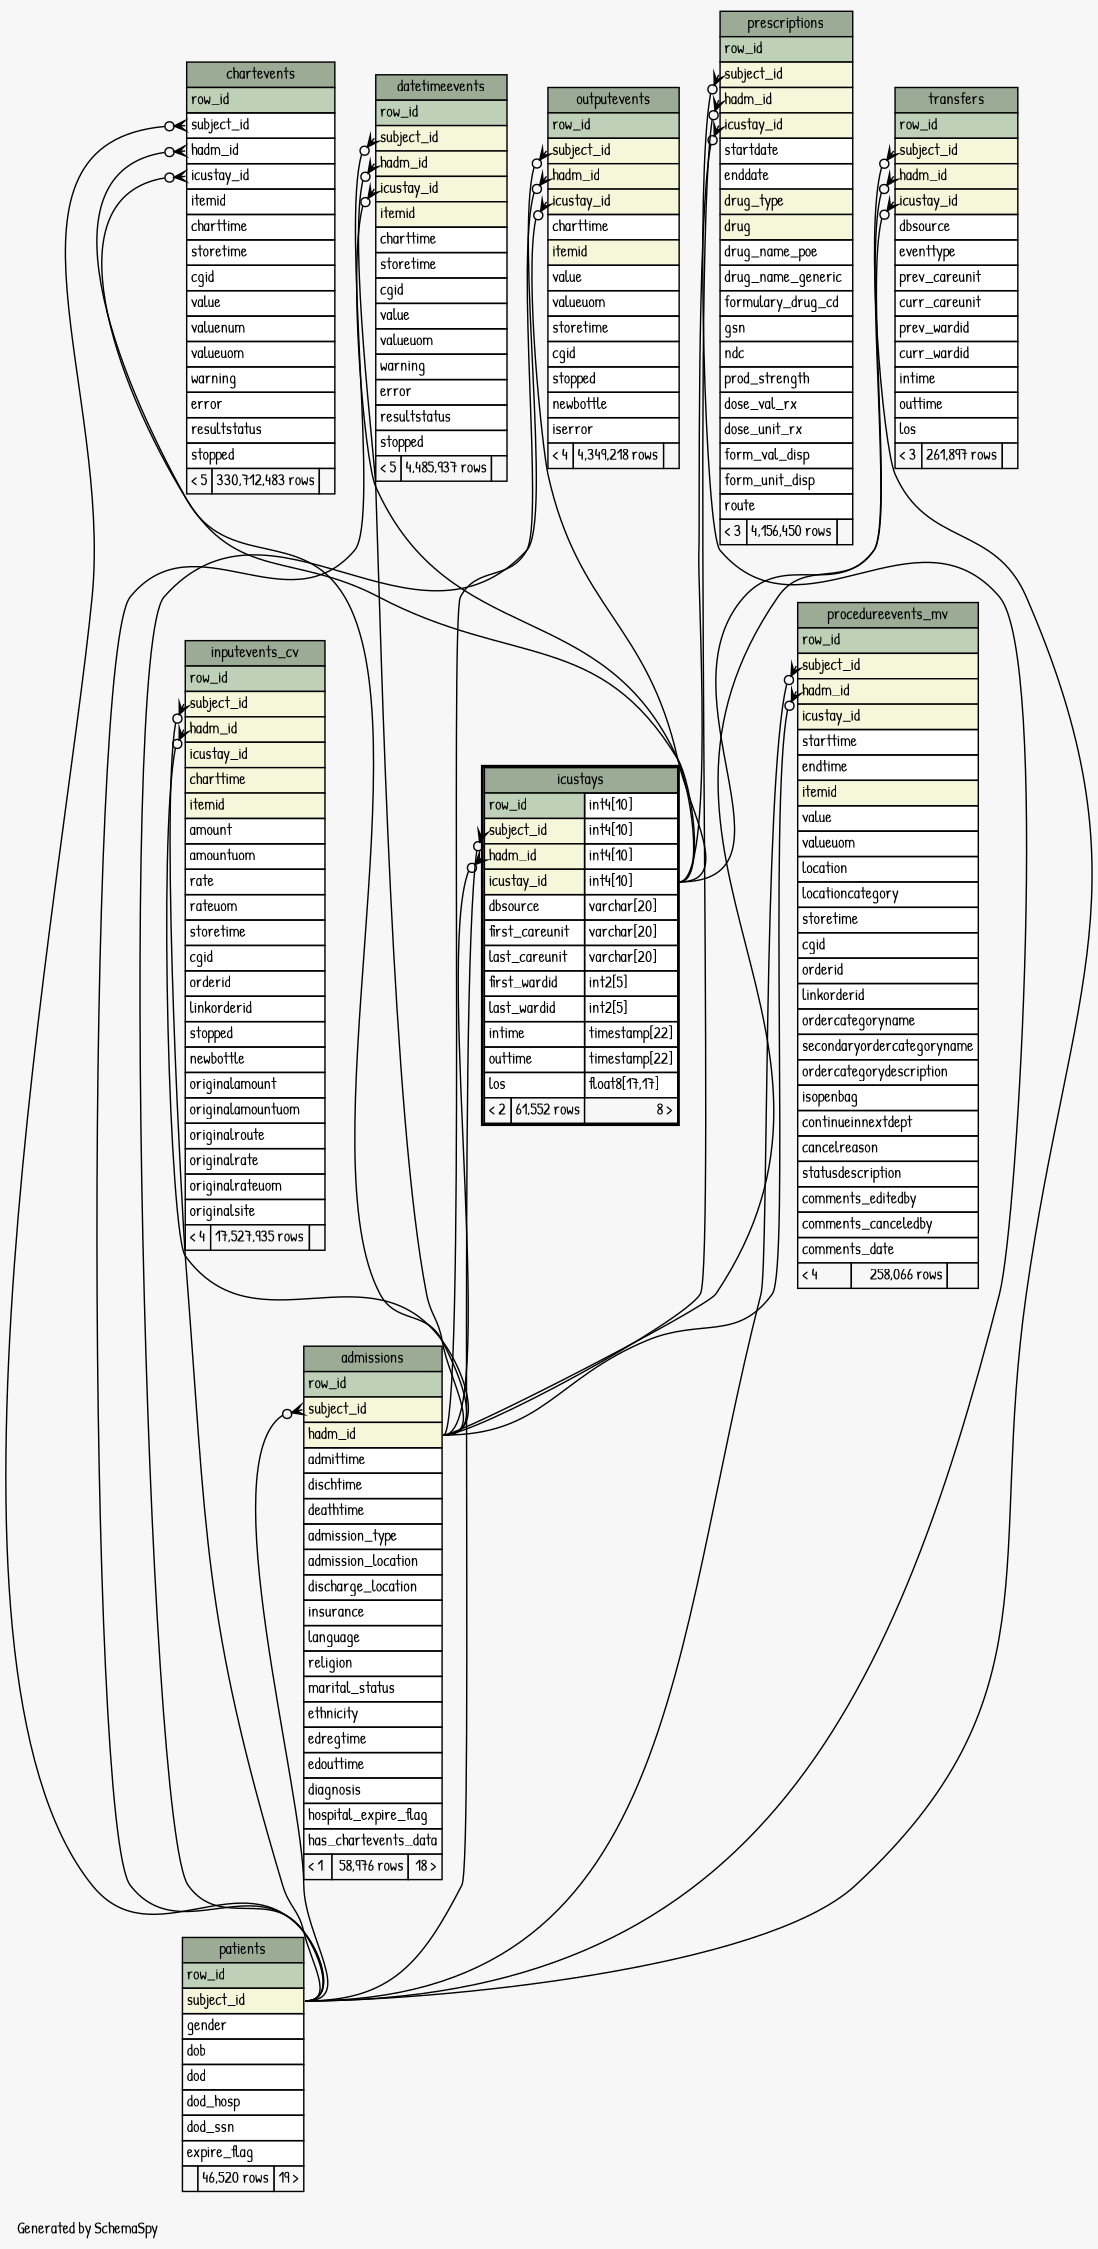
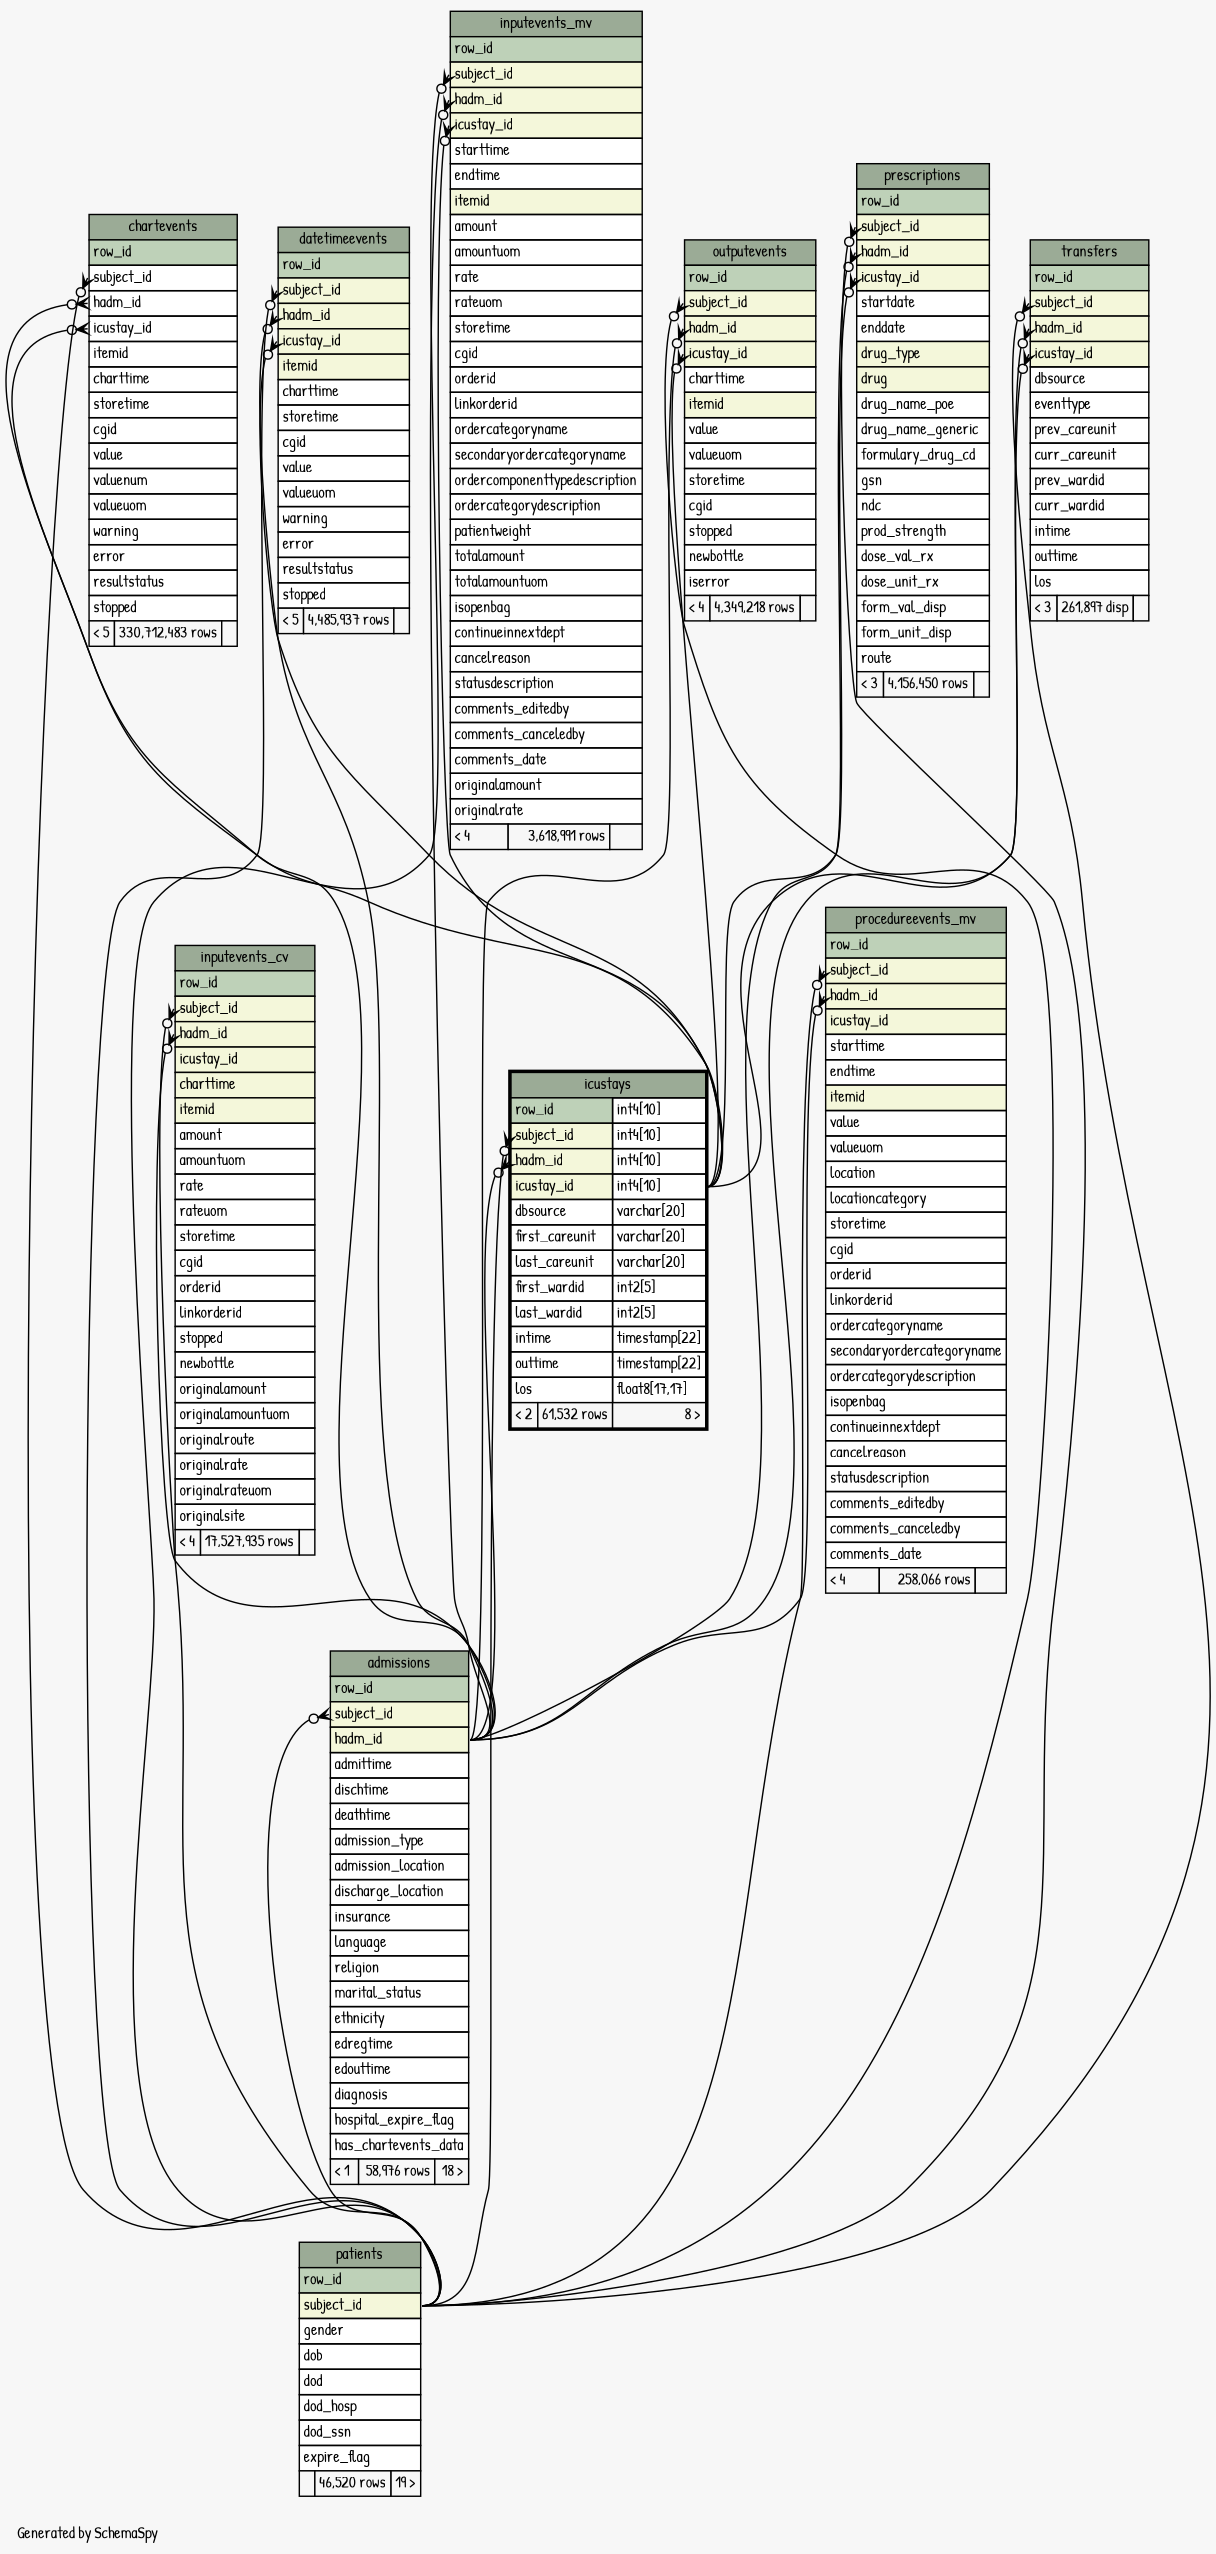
node "inputevents_mv": added
node "transfers": text "261,897 rows" -> "261,897 disp"
node "icustays": text "61,552 rows" -> "61,532 rows"
